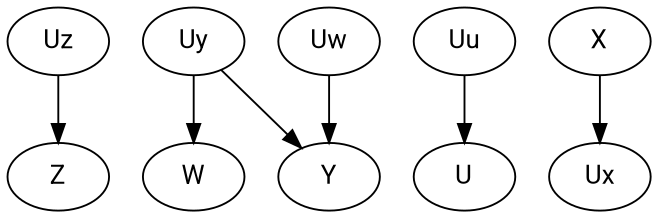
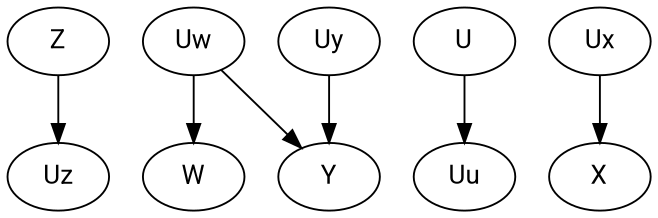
edge "Uz" -> "Z": reversed
edge "Uy" -> "W": now "Uw" -> "W"
edge "Uu" -> "U": reversed
edge "X" -> "Ux": reversed
